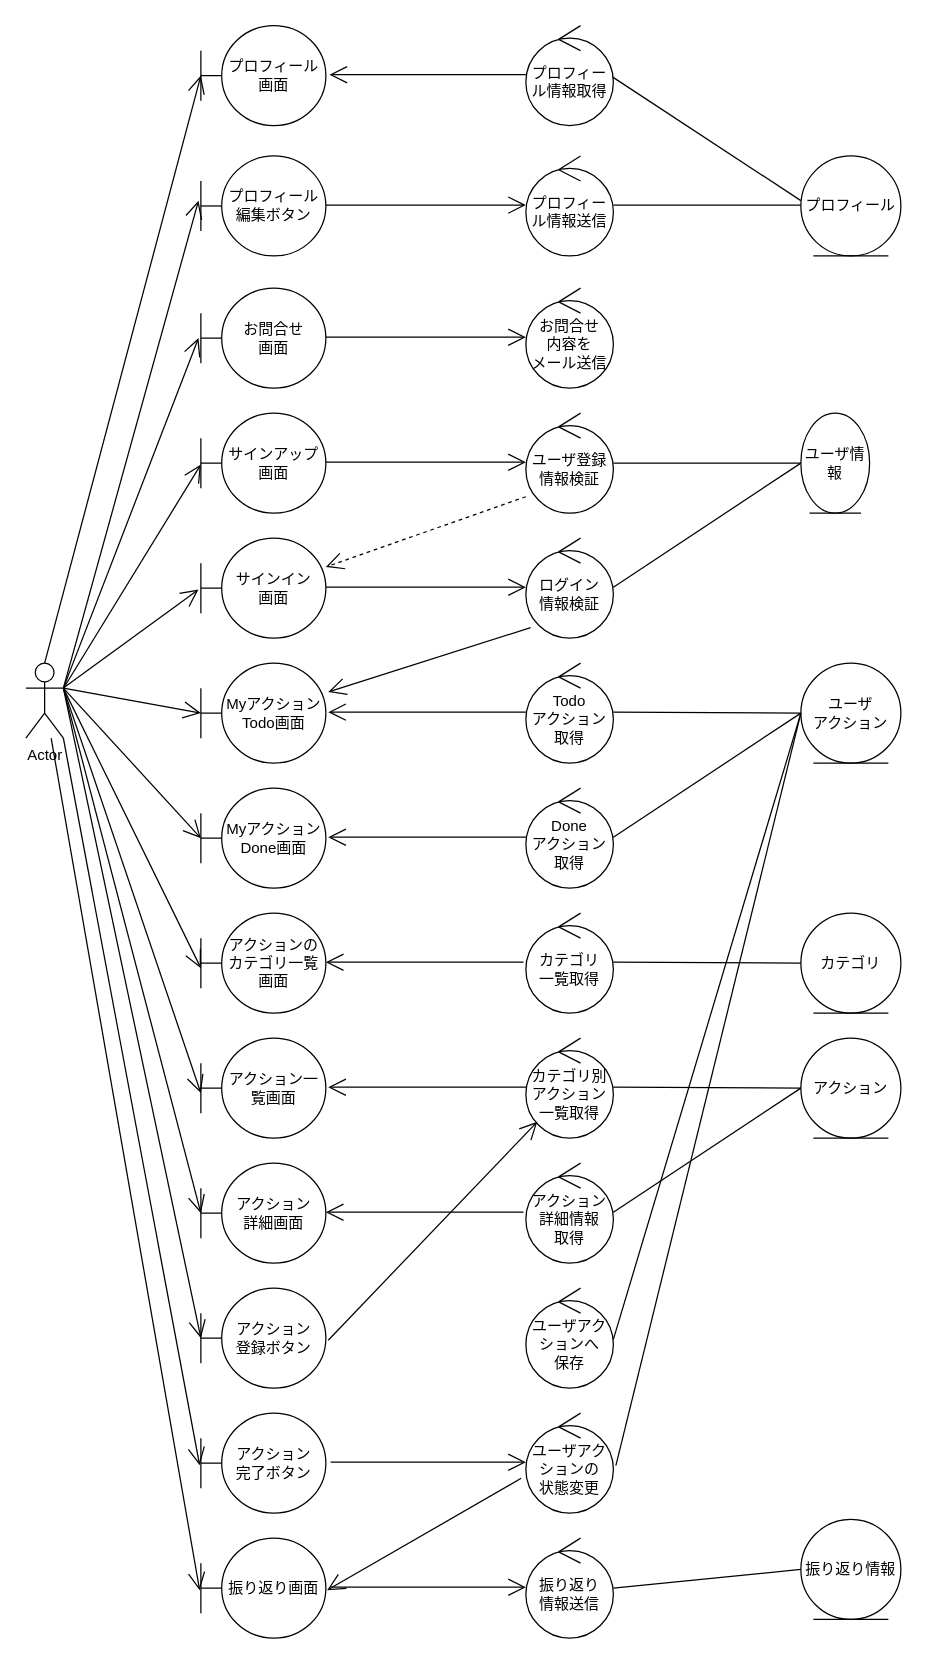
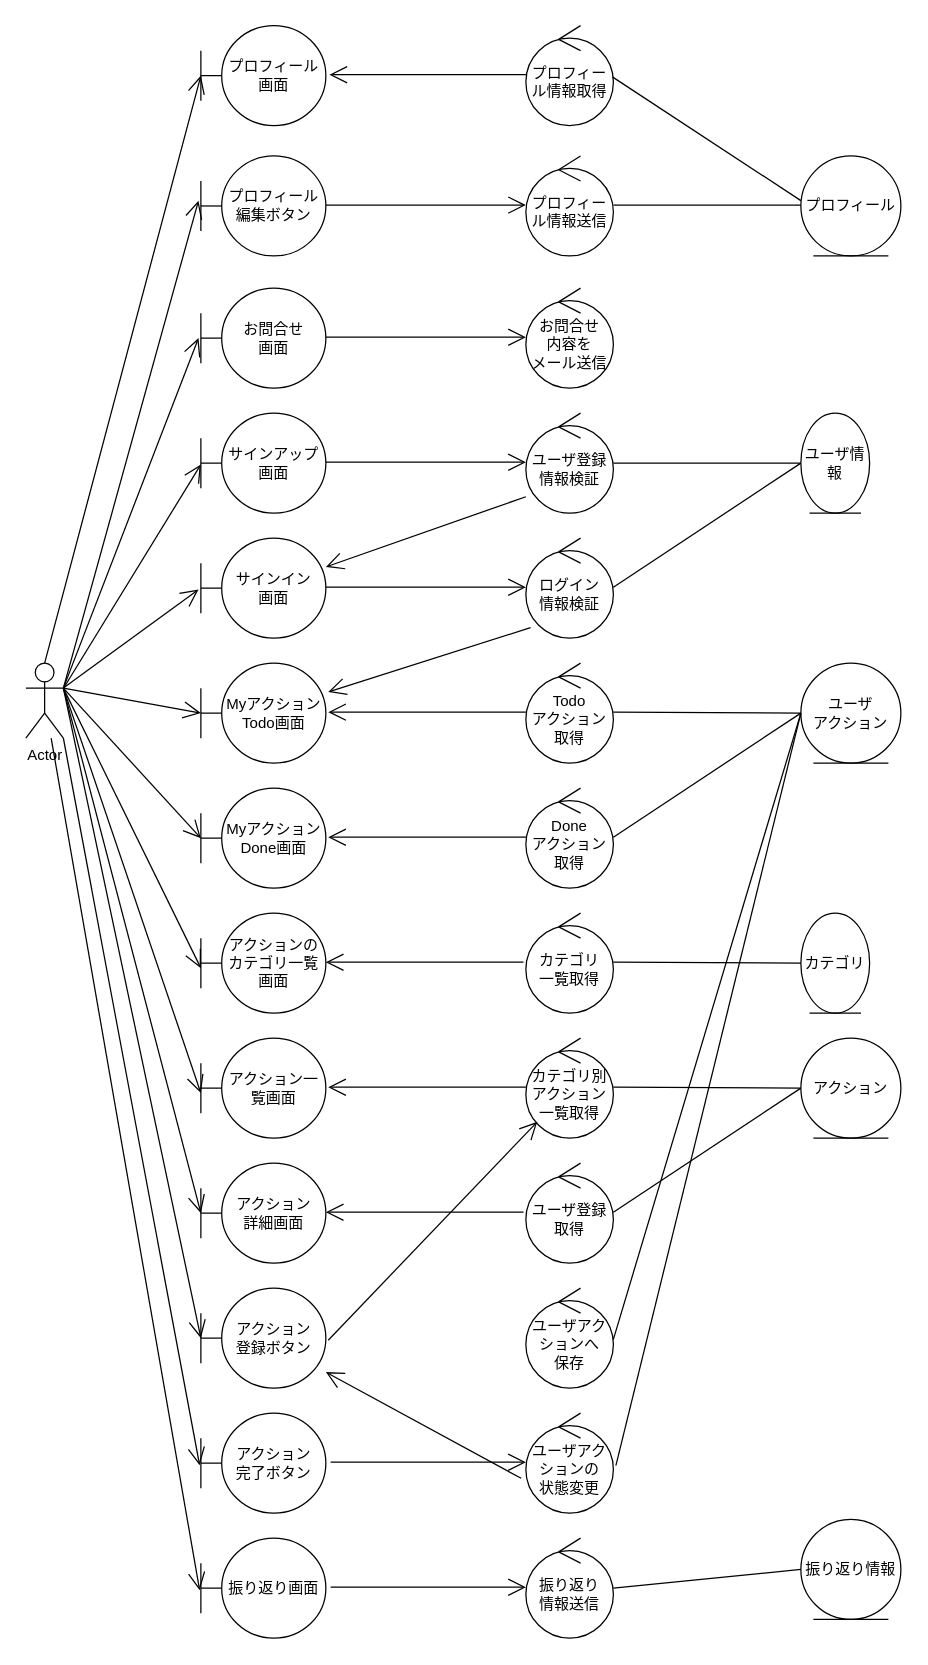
edge "ユーザ登録 情報検証" -> "サインイン 画面": style dashed -> solid
node "カテゴリ": size 100x100 -> 69x100
node "アクション詳細情報 取得": label "アクション詳細情報 取得" -> "ユーザ登録 取得"
edge "ユーザアクションの 状態変更" -> "振り返り画面": now "ユーザアクションの 状態変更" -> "アクション 登録ボタン"
